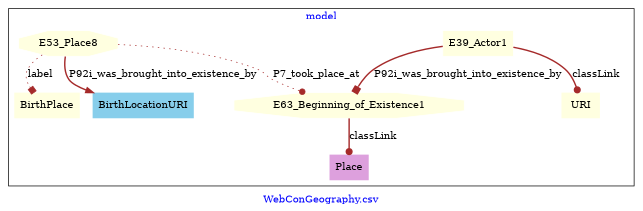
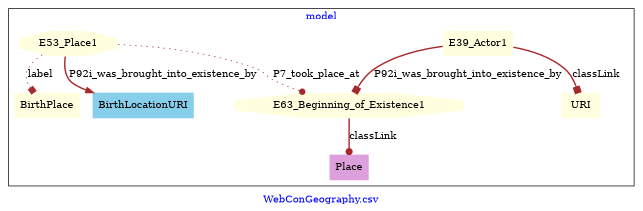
node "E53_Place8": label "E53_Place8" -> "E53_Place1"
edge "E39_Actor1" -> "URI": arrowhead dot -> box
